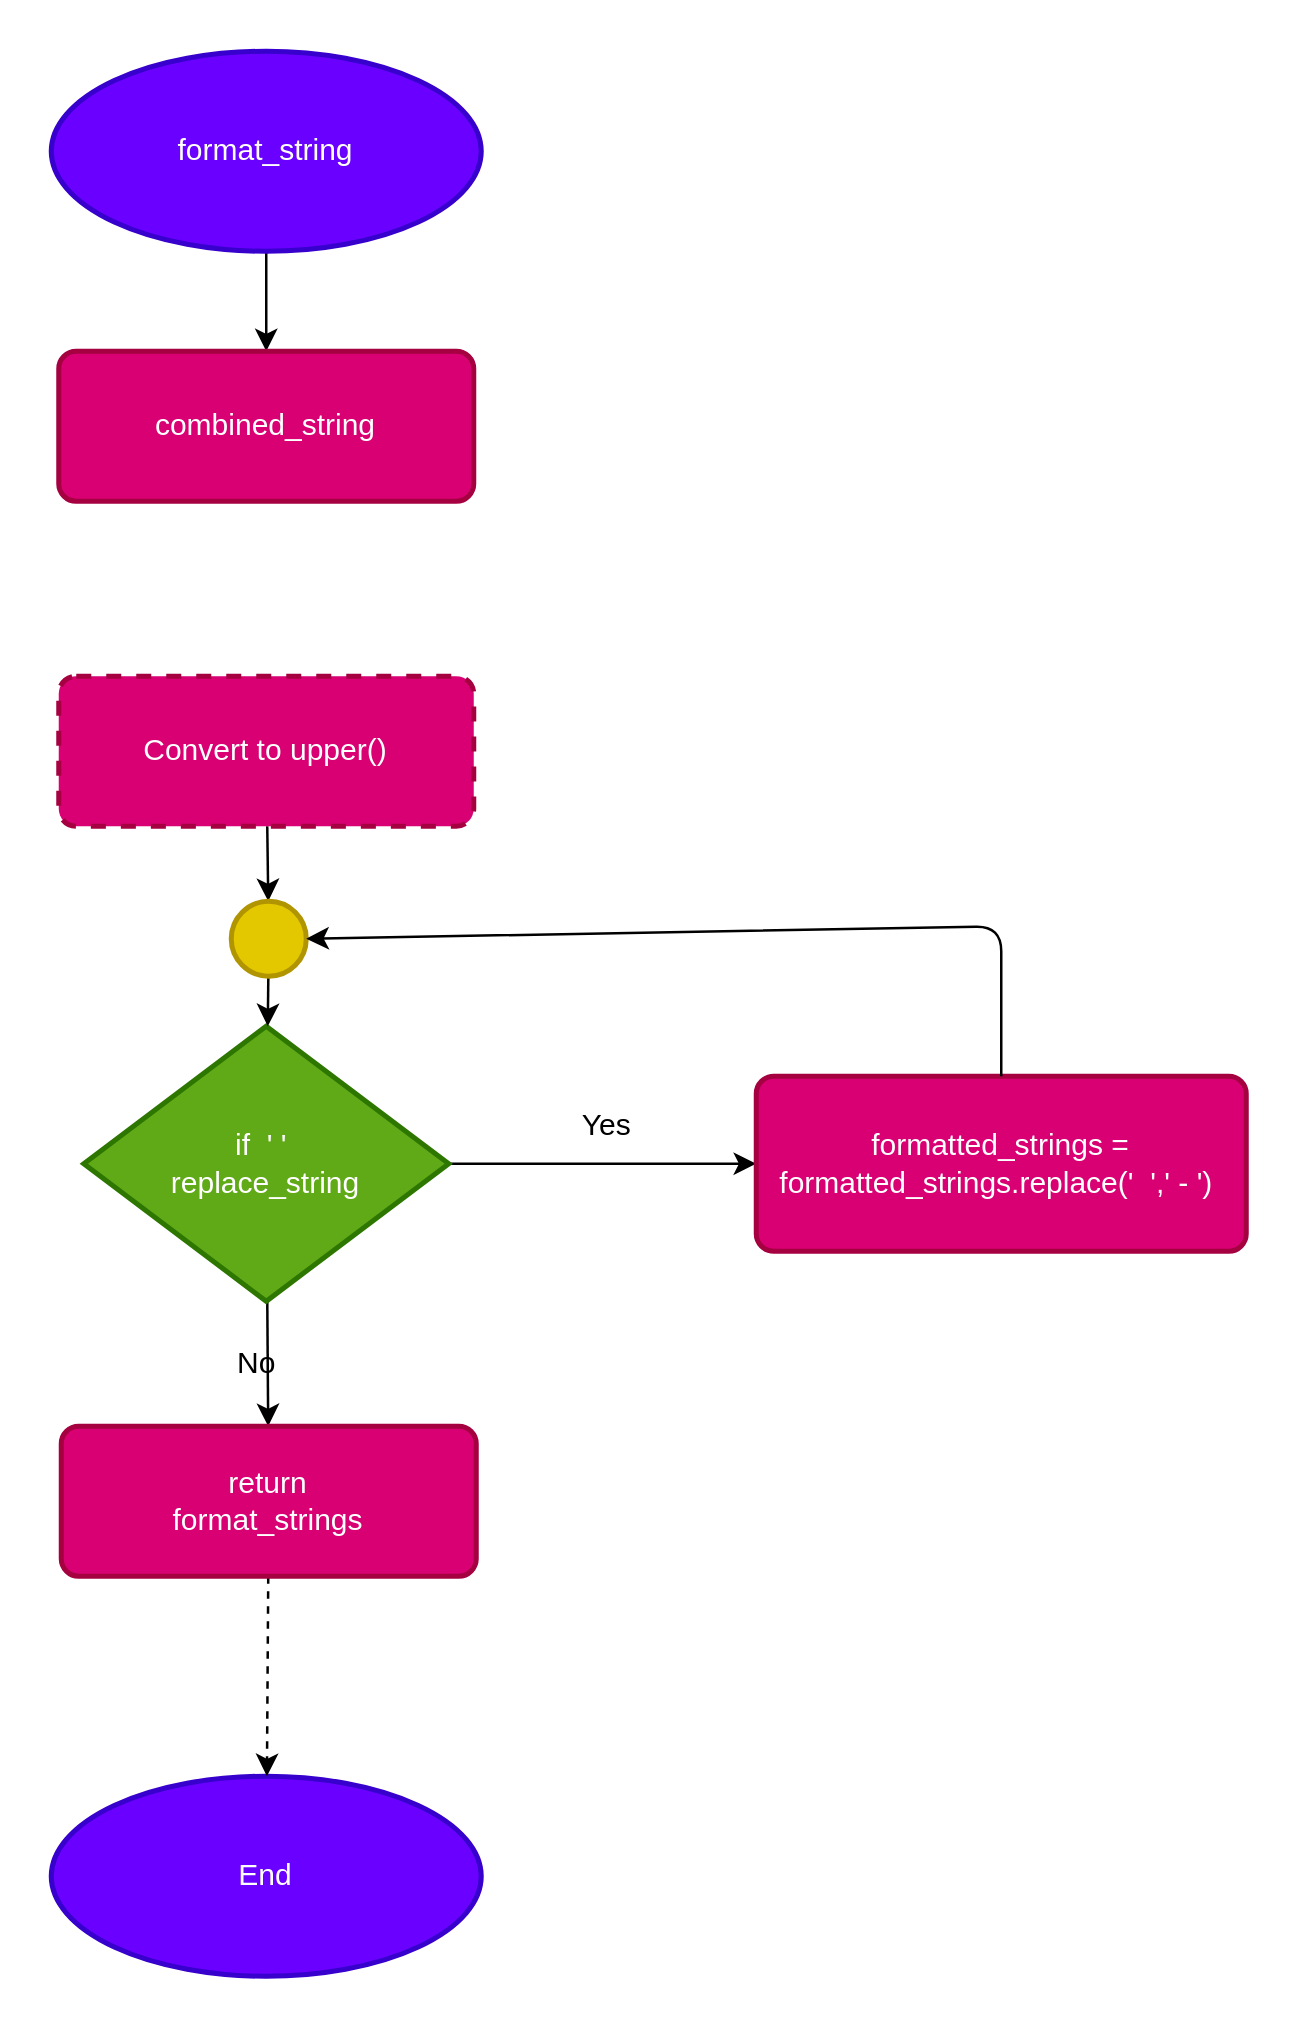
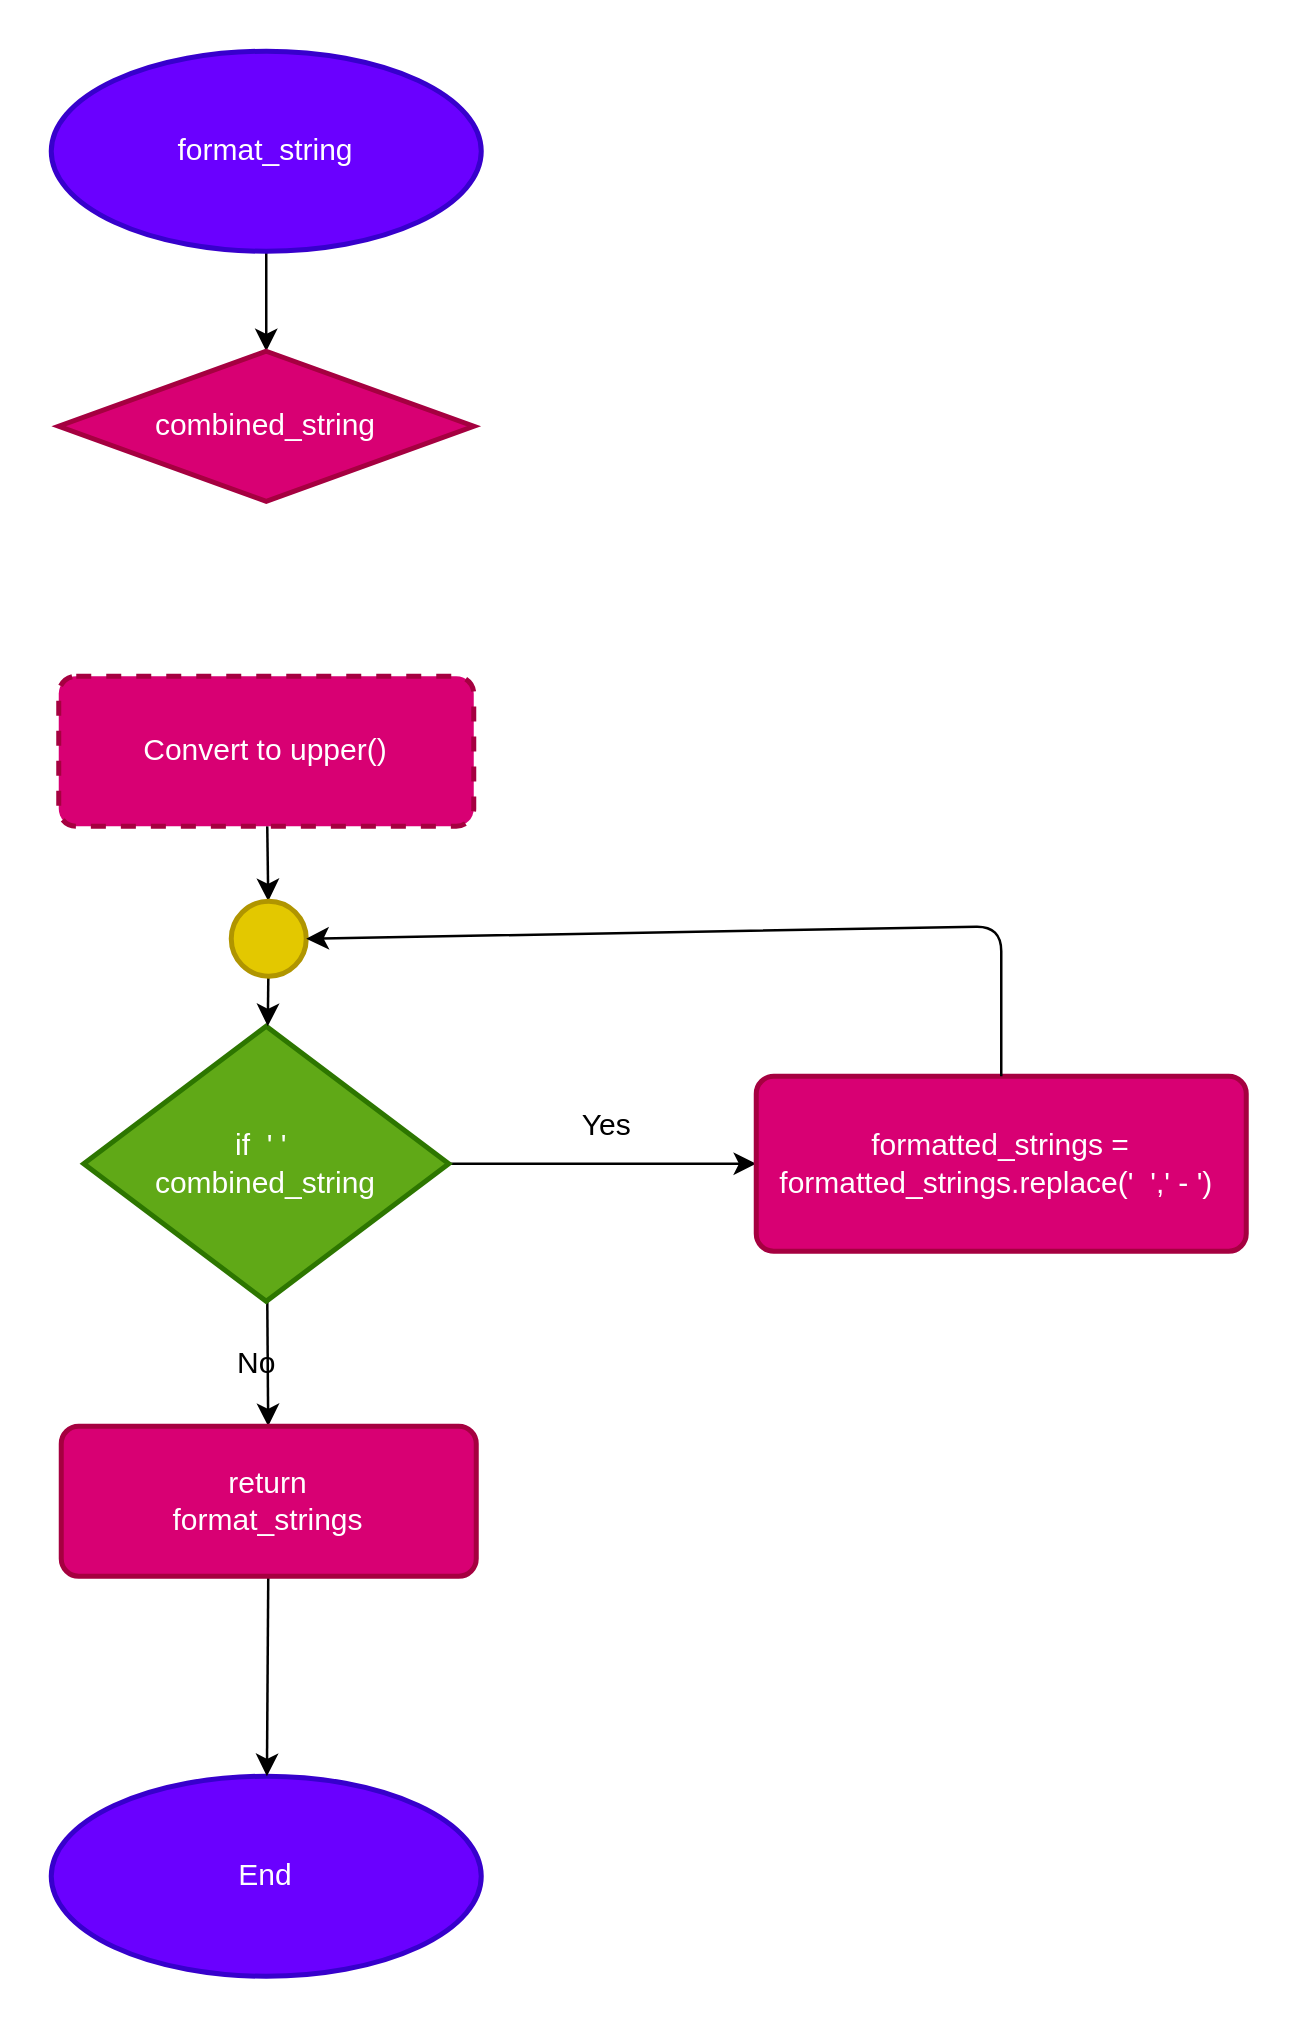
node "combined_string": shape rounded rectangle -> diamond
node "if ' ' replace_string": label "if ' ' replace_string" -> "if ' ' combined_string"
edge "return format_strings" -> "End": style dashed -> solid
